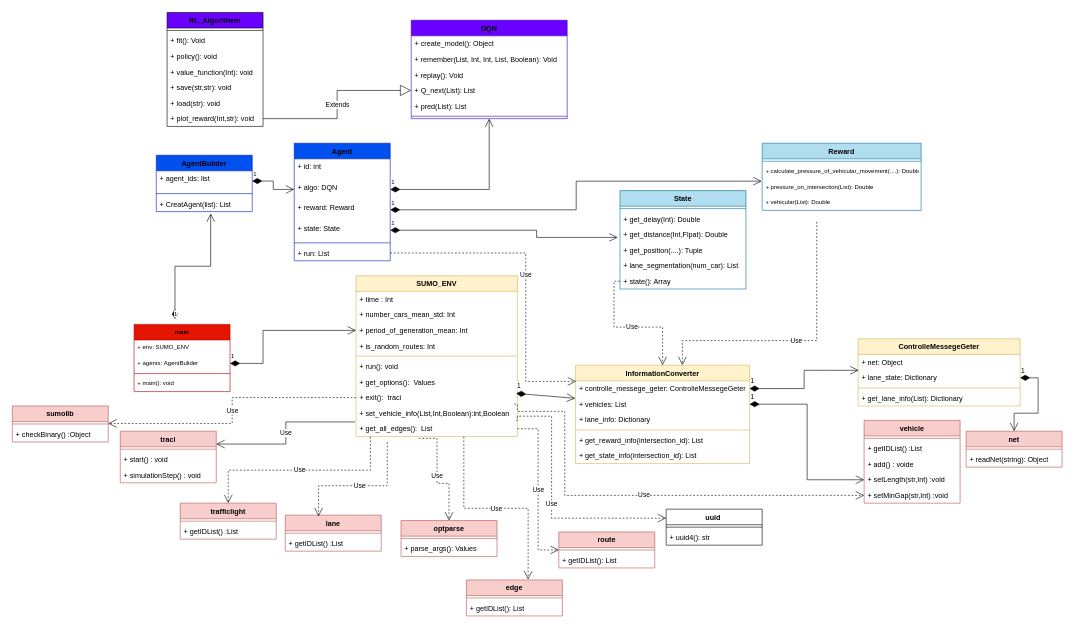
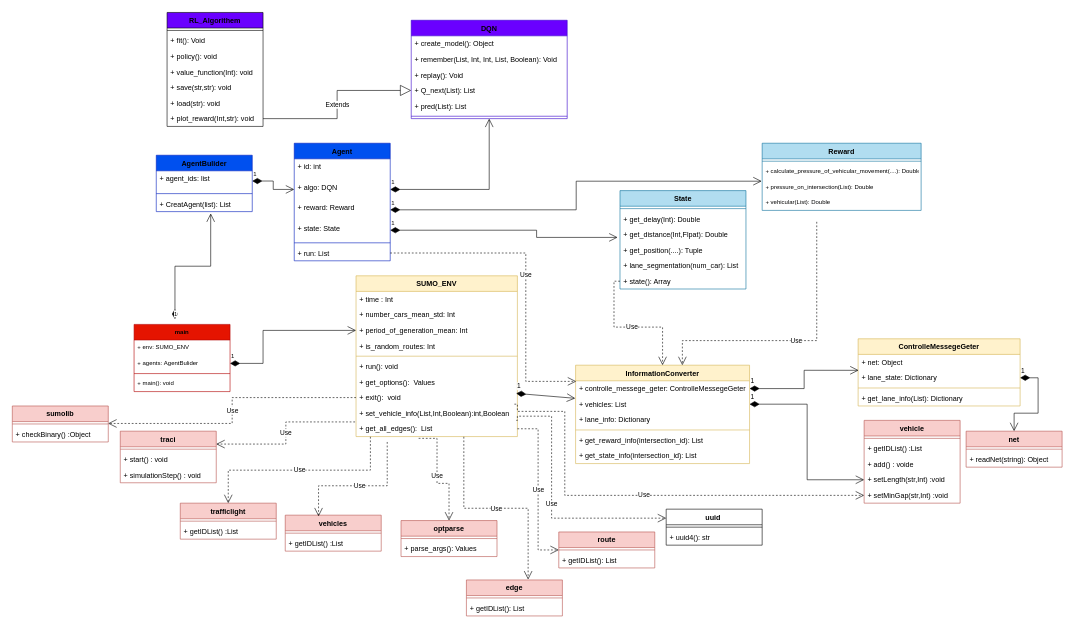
node "+ exit(): traci": label "+ exit(): traci" -> "+ exit(): void"
edge "+ get_all_edges(): List" -> "traci": style solid -> dashed
node "lane": label "lane" -> "vehicles"
